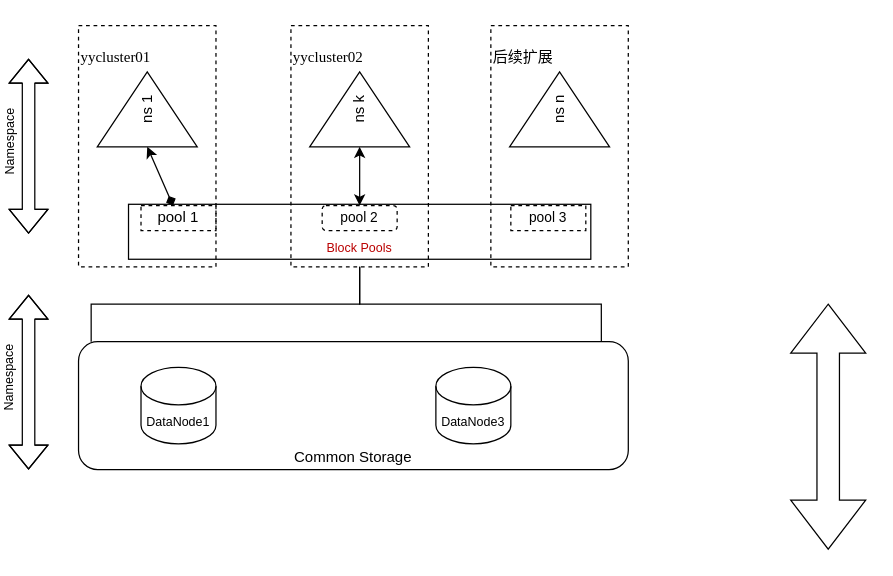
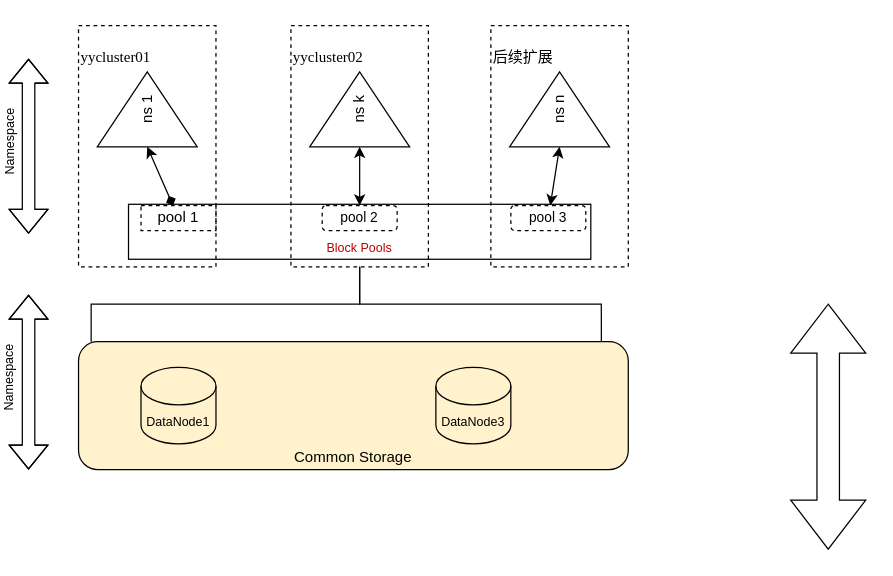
edge "ns n" -- "pool 3": added
node "pool 3": shape rectangle -> rounded rectangle
node "Common Storage": fillcolor #ffffff -> #fff2cc
